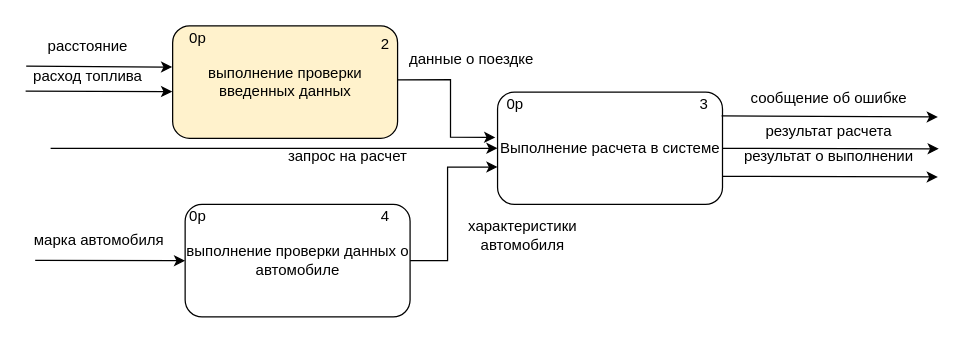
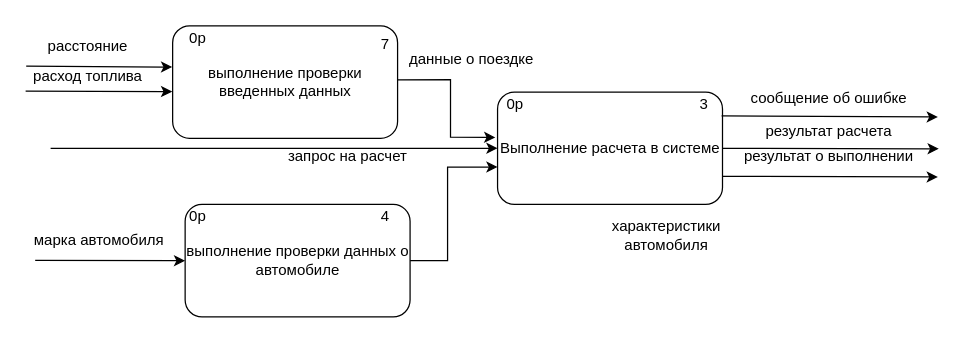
node "2": label "2" -> "7"
node "выполнение проверки введенных данных": fillcolor #fff2cc -> #ffffff
node "характеристики автомобиля": moved (523, 236) -> (666, 236)
